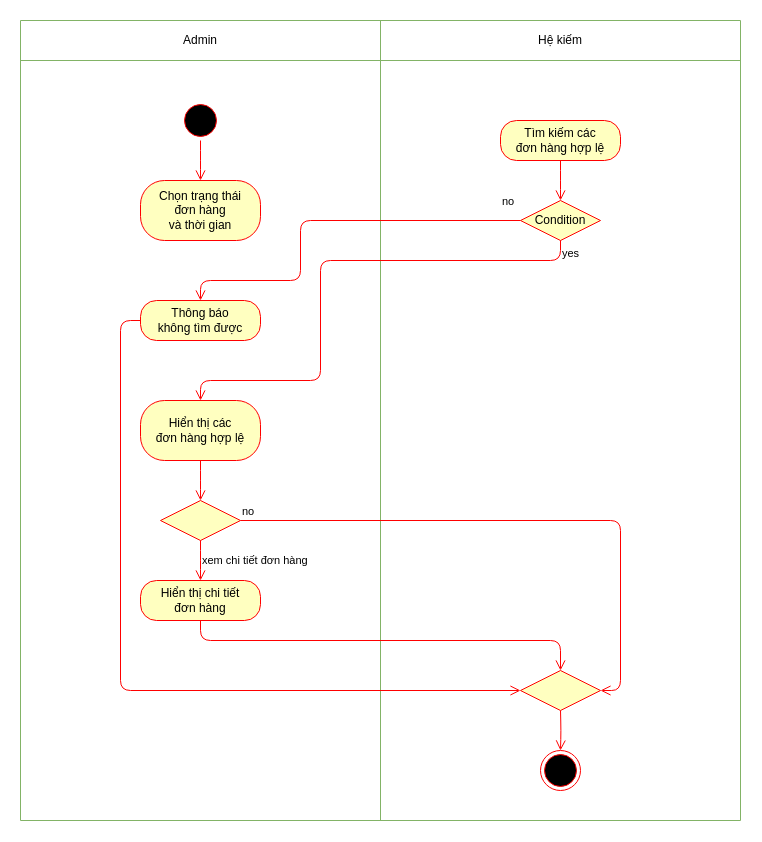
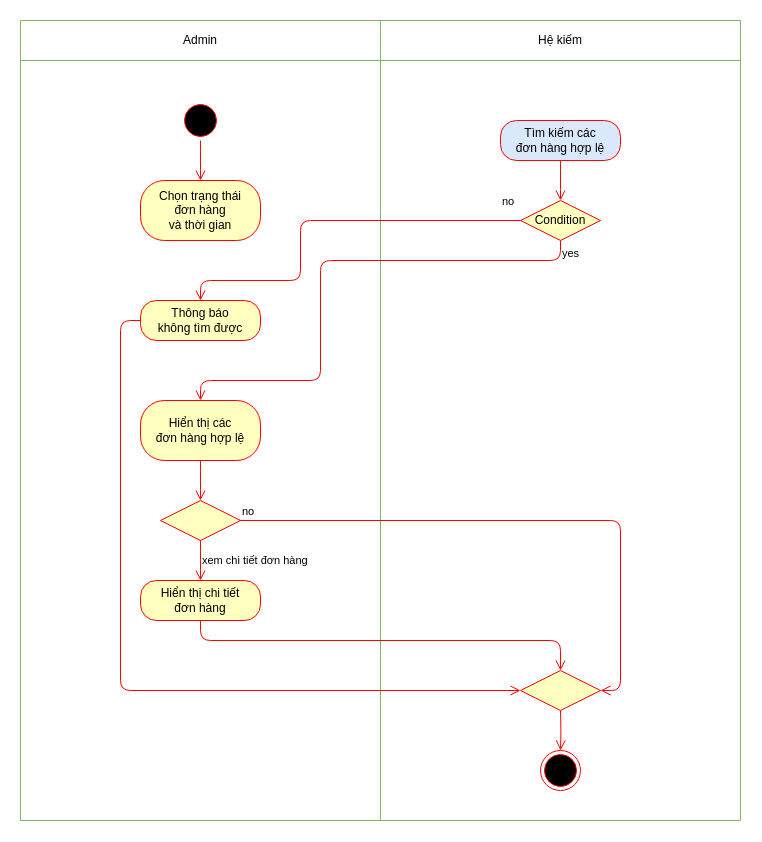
node "Tìm kiếm các đơn hàng hợp lệ": fillcolor #ffffc0 -> #dae8fc
